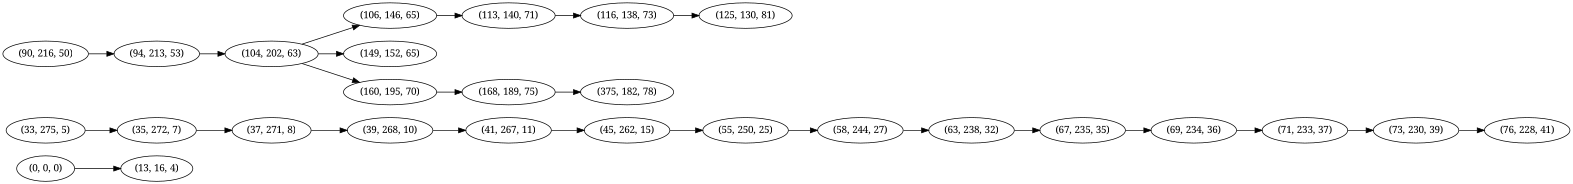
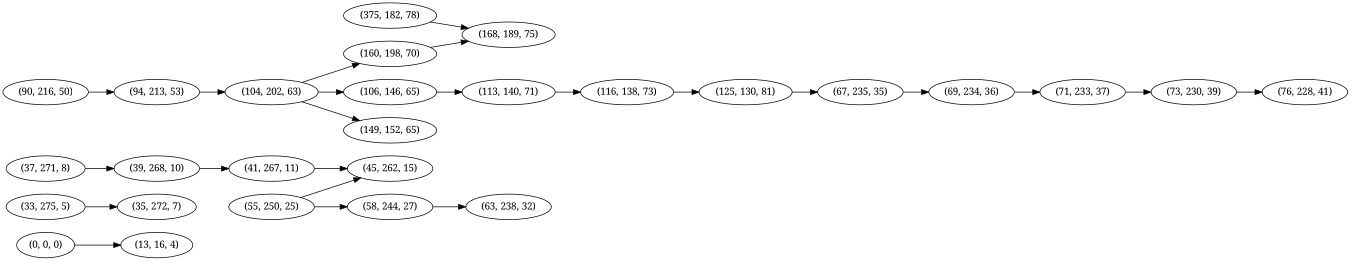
node "(160, 195, 70)": label "(160, 195, 70)" -> "(160, 198, 70)"
edge "(168, 189, 75)" -> "(375, 182, 78)": reversed
edge "(35, 272, 7)" -> "(37, 271, 8)": removed
edge "(45, 262, 15)" -> "(55, 250, 25)": reversed
edge "(63, 238, 32)" -> "(67, 235, 35)": now "(125, 130, 81)" -> "(67, 235, 35)"
